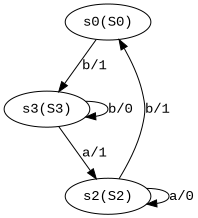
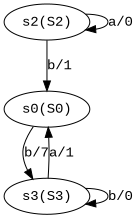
edge "s0(S0)" -> "s3(S3)": label "b/1" -> "b/7"
edge "s3(S3)" -> "s2(S2)": now "s3(S3)" -> "s0(S0)"
